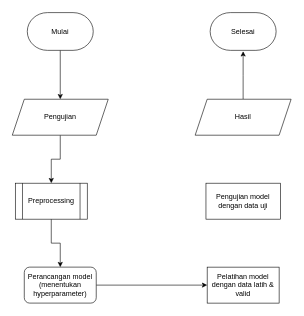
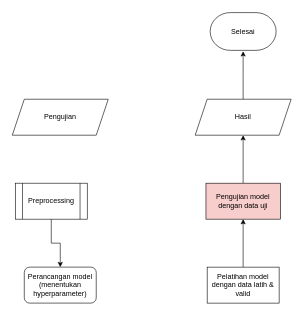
node "Mulai": removed
edge "Mulai" -> "Pengujian": removed
edge "Pengujian model dengan data uji" -> "Hasil": added
edge "Pengujian" -> "Preprocessing": removed
node "Pengujian model dengan data uji": fillcolor #ffffff -> #f8cecc
edge "Pelatihan model dengan data latih & valid" -> "Pengujian model dengan data uji": added
edge "Perancangan model (menentukan hyperparameter)" -> "Pelatihan model dengan data latih & valid": removed
